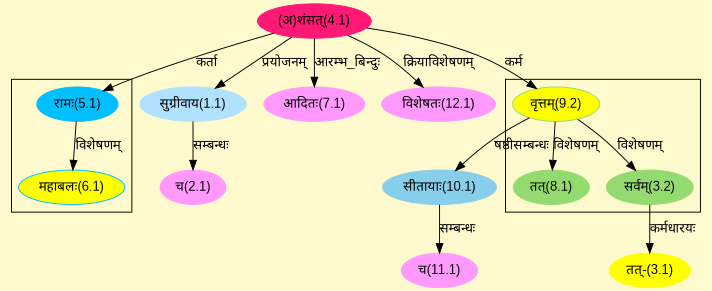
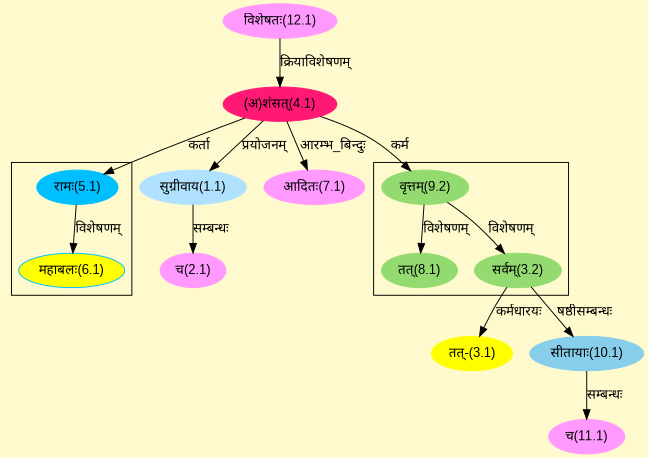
edge "(अ)शंसत्(4.1)" -> "विशेषतः(12.1)": reversed
node "वृत्तम्(9.2)": fillcolor #ffff00 -> #93db70
edge "वृत्तम्(9.2)" -> "सीतायाः(10.1)": now "सर्वम्(3.2)" -> "सीतायाः(10.1)"
